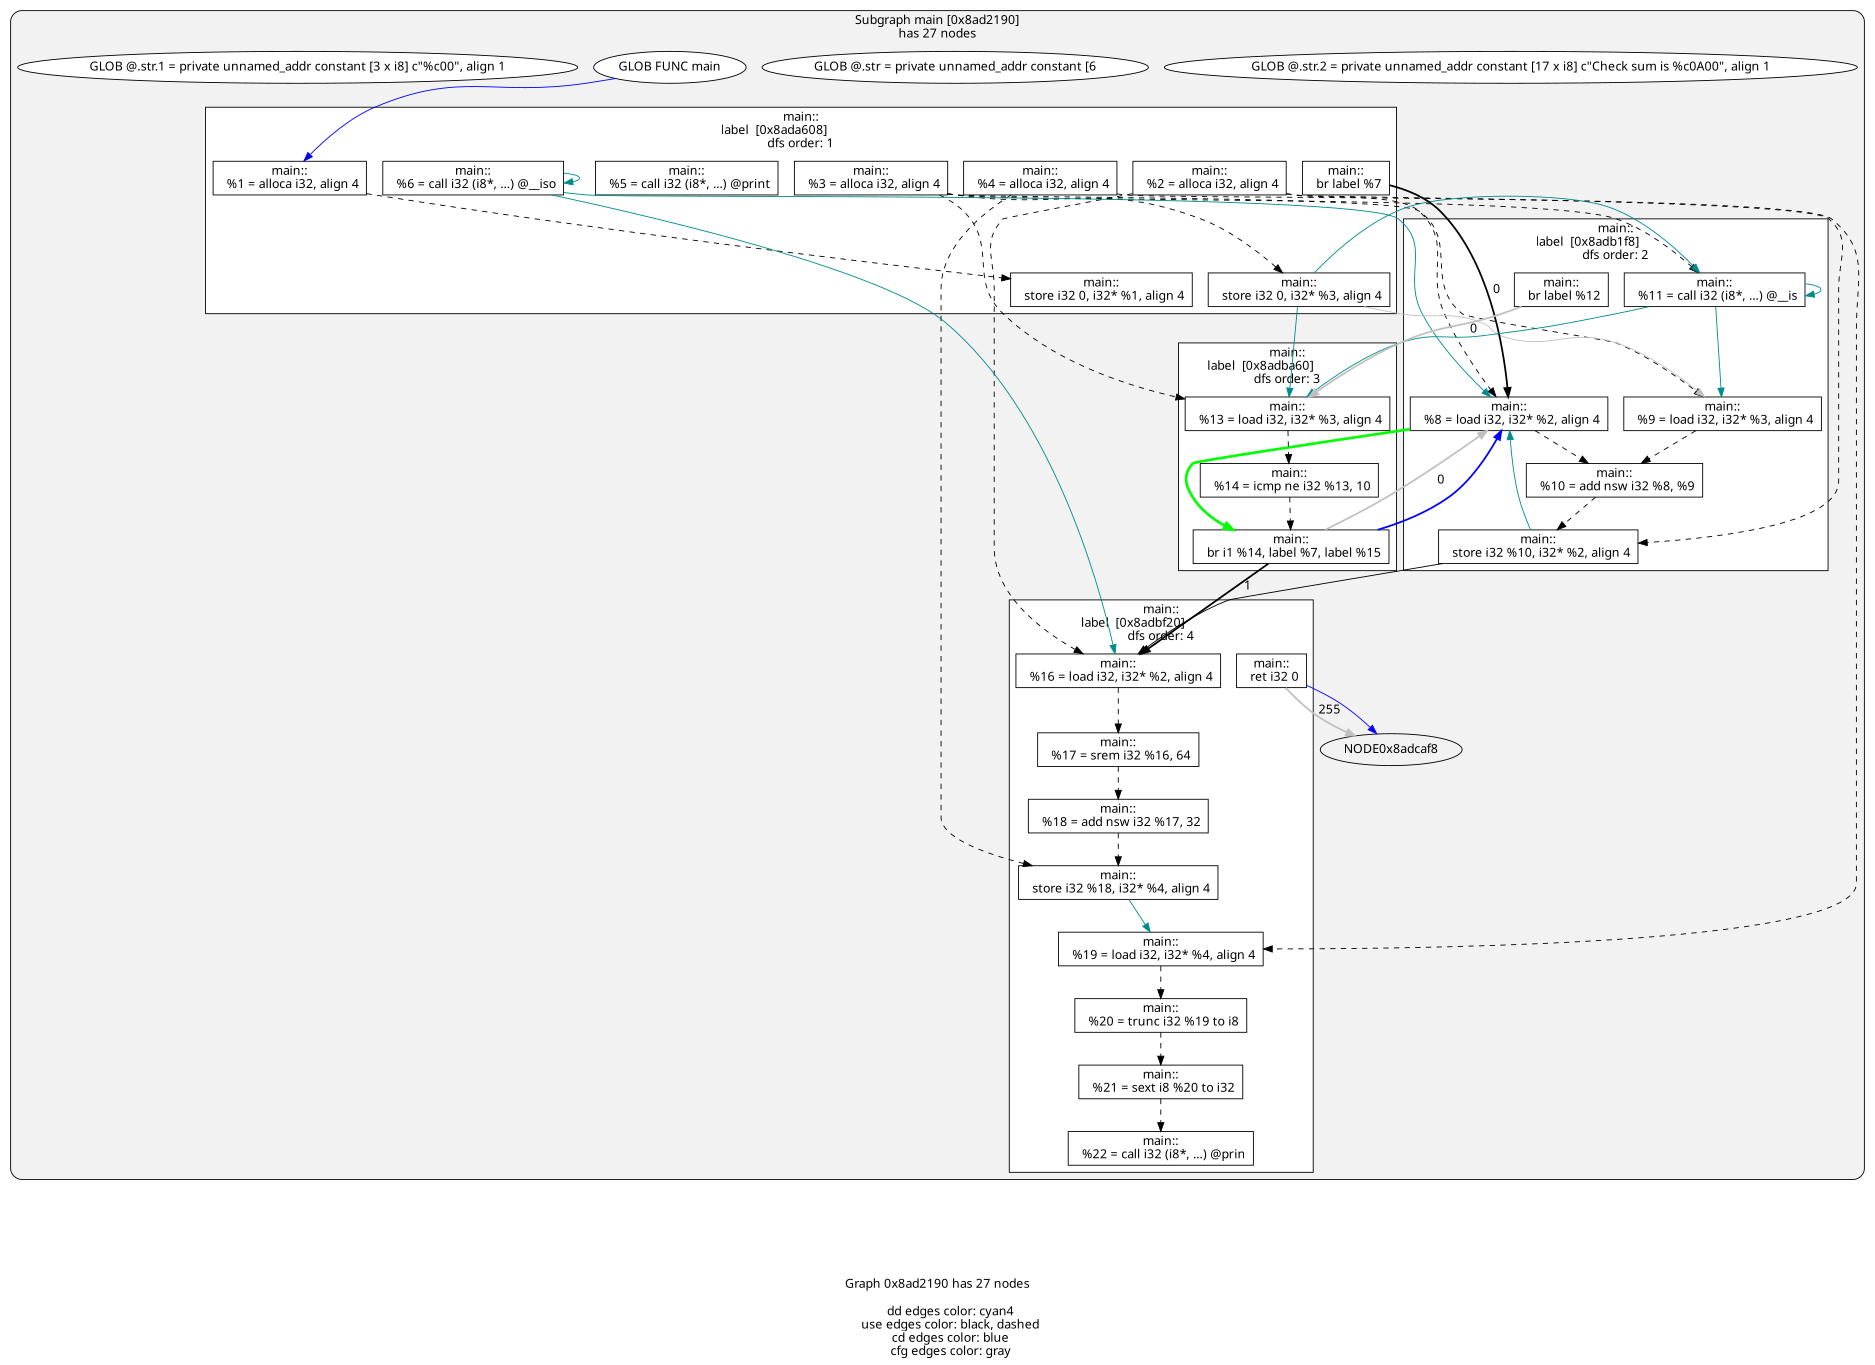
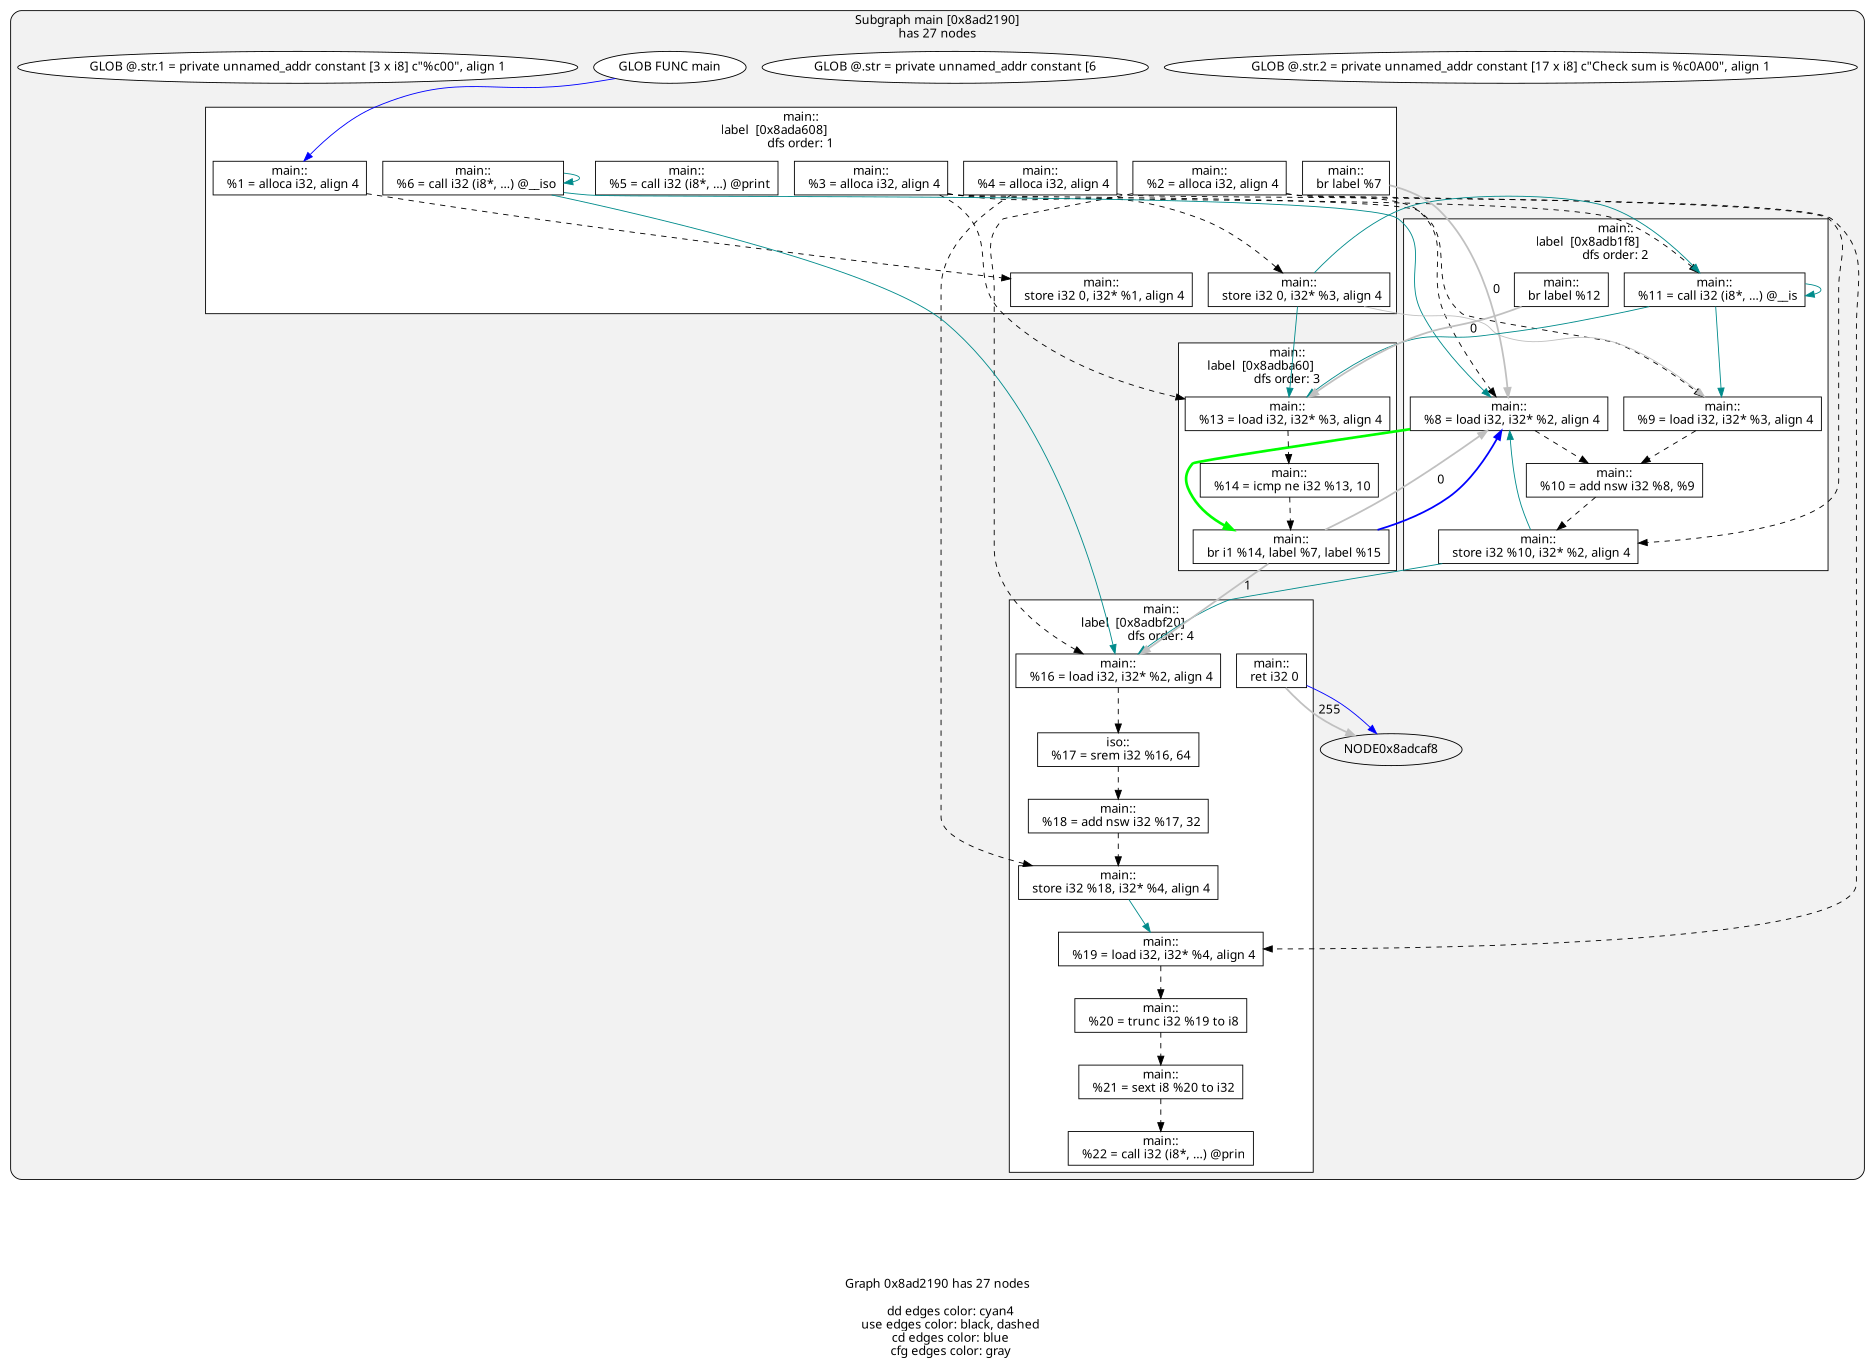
edge "main:: br label %7" -> "main:: %8 = load i32, i32* %2, align 4": color black -> gray
edge "main:: store i32 %10, i32* %2, align 4" -> "main:: %16 = load i32, i32* %2, align 4": color black -> cyan4
edge "main:: br i1 %14, label %7, label %15" -> "main:: %16 = load i32, i32* %2, align 4": color black -> gray
node "main:: %17 = srem i32 %16, 64": label "main:: %17 = srem i32 %16, 64" -> "iso:: %17 = srem i32 %16, 64"
